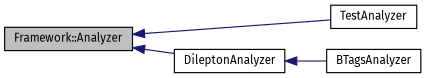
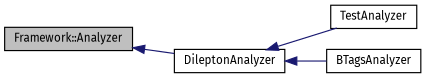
edge "TestAnalyzer" -> "Framework::Analyzer": now "TestAnalyzer" -> "DileptonAnalyzer"
